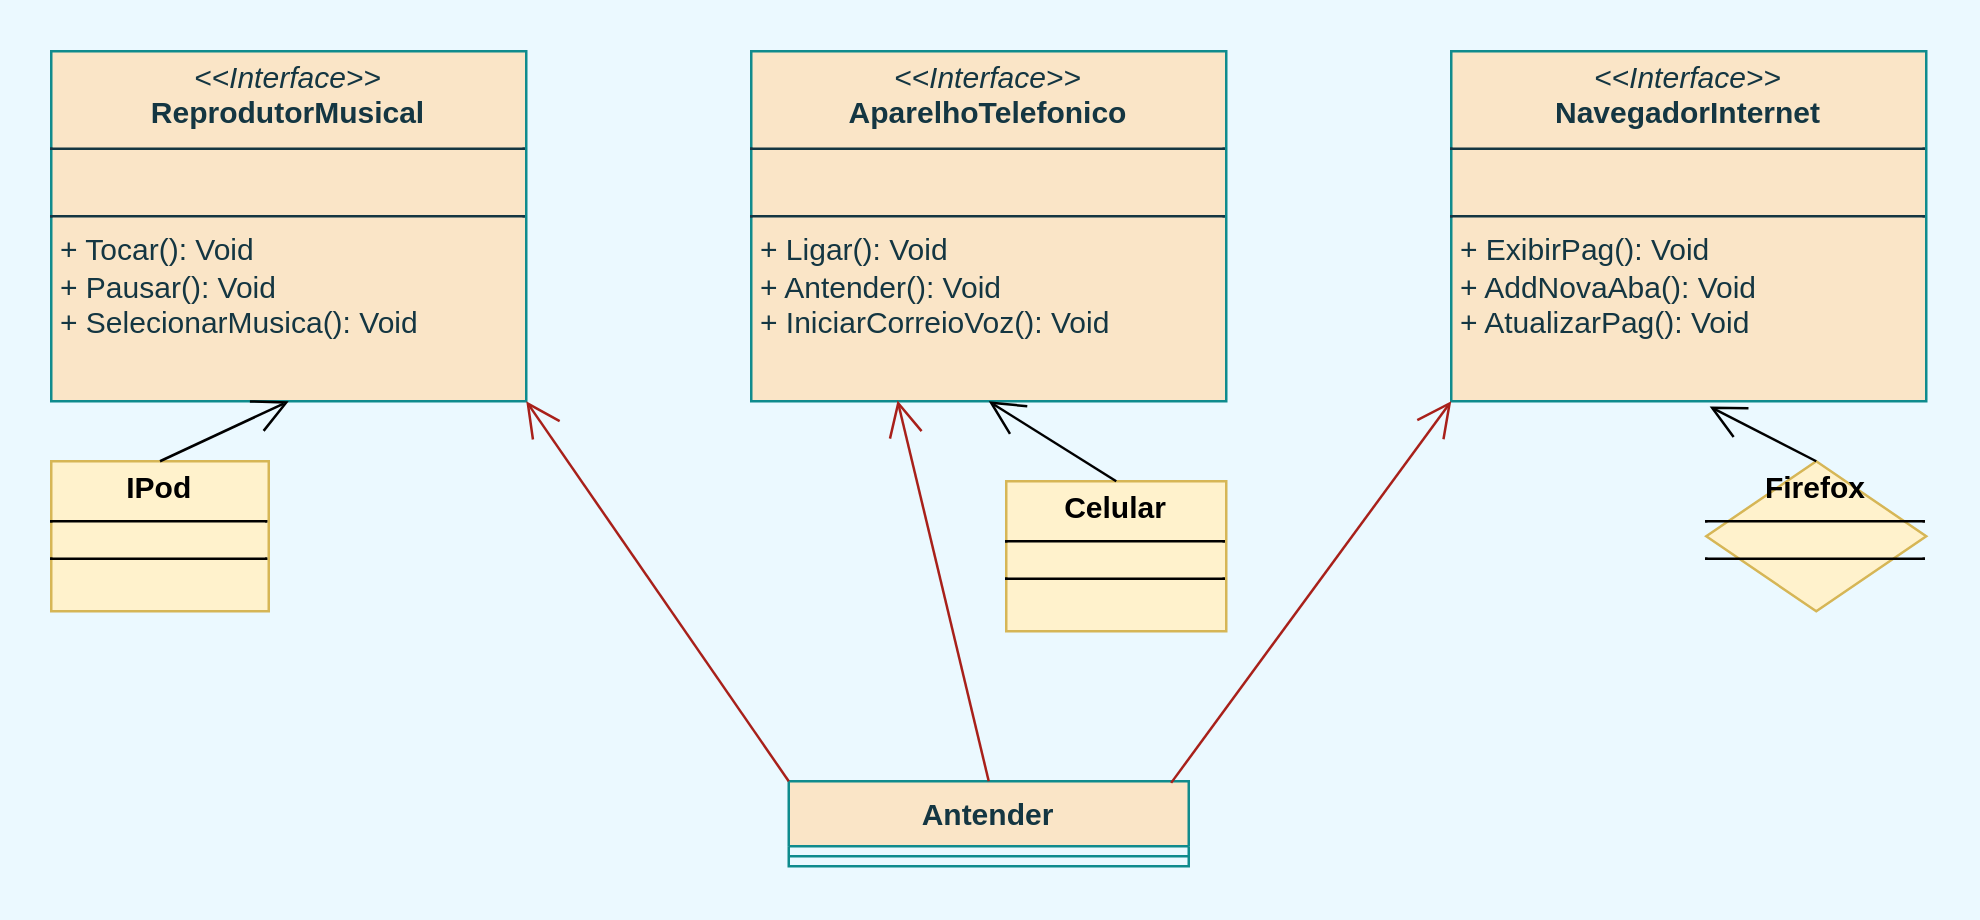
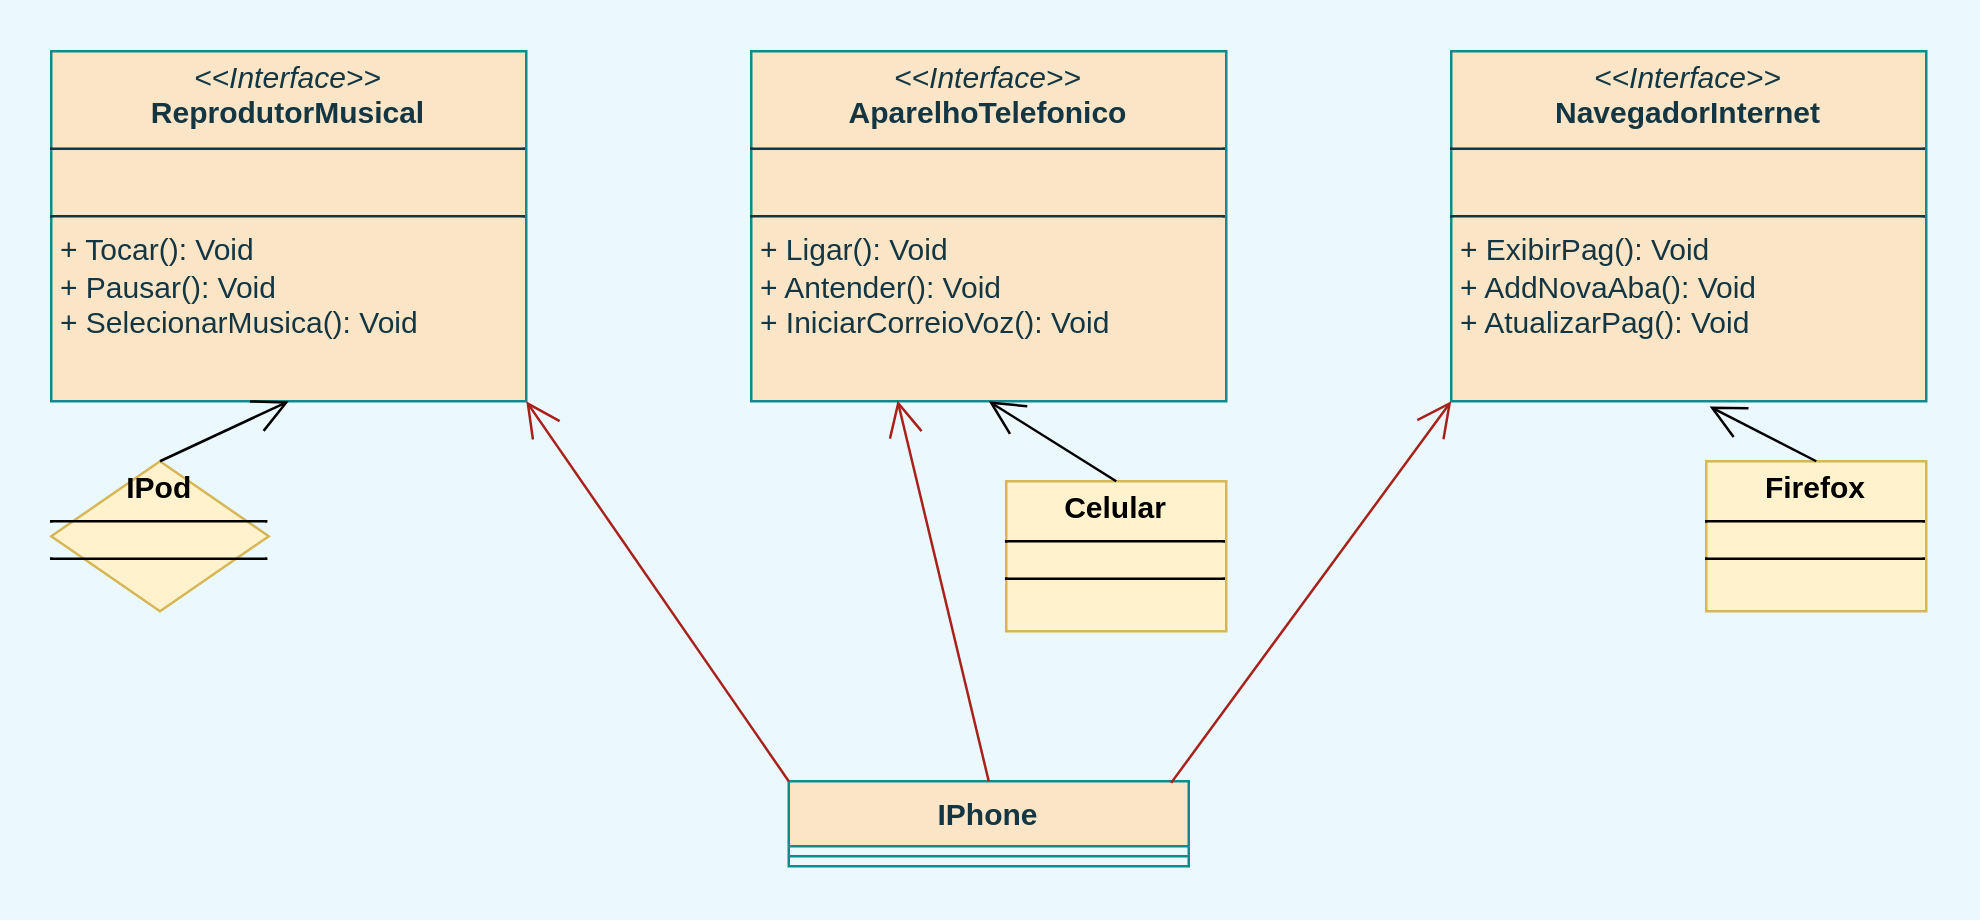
node "IPod": shape rectangle -> diamond
node "Firefox": shape diamond -> rectangle
node "Antender": label "Antender" -> "IPhone"
